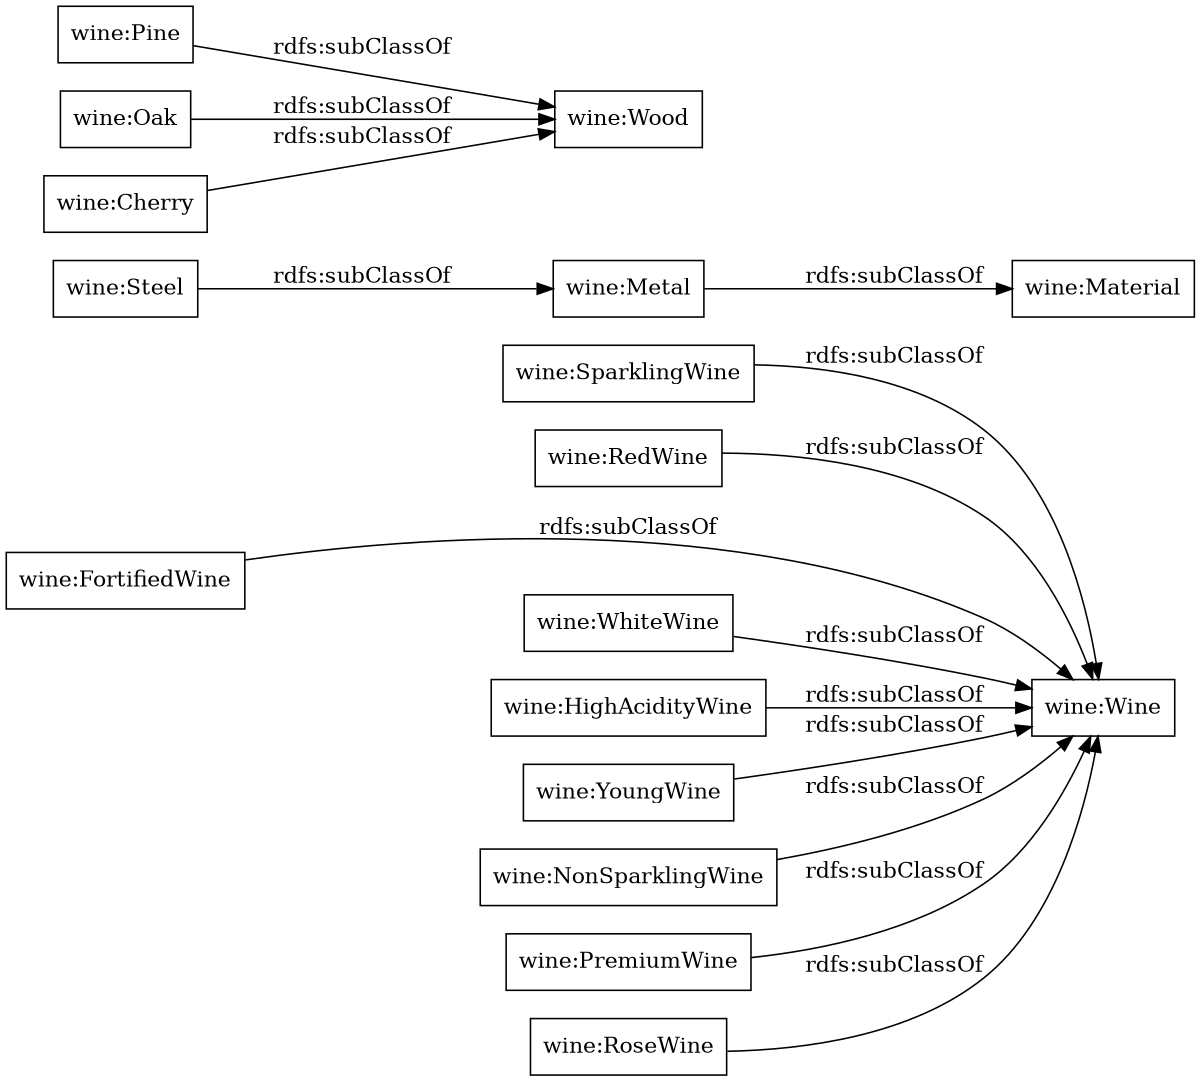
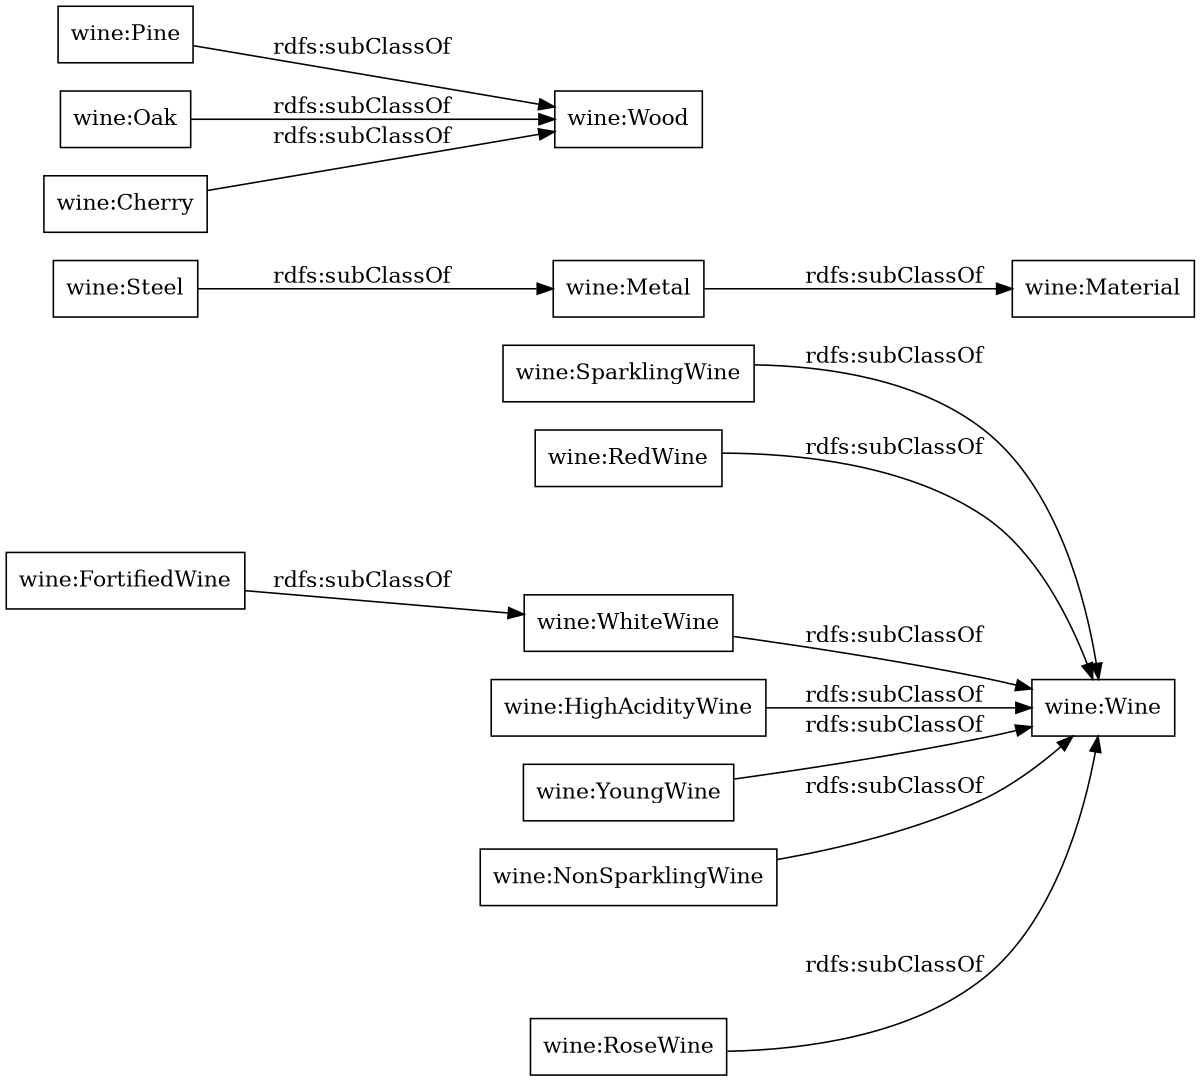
edge "wine:FortifiedWine" -> "wine:Wine": now "wine:FortifiedWine" -> "wine:WhiteWine"
node "wine:PremiumWine": removed
